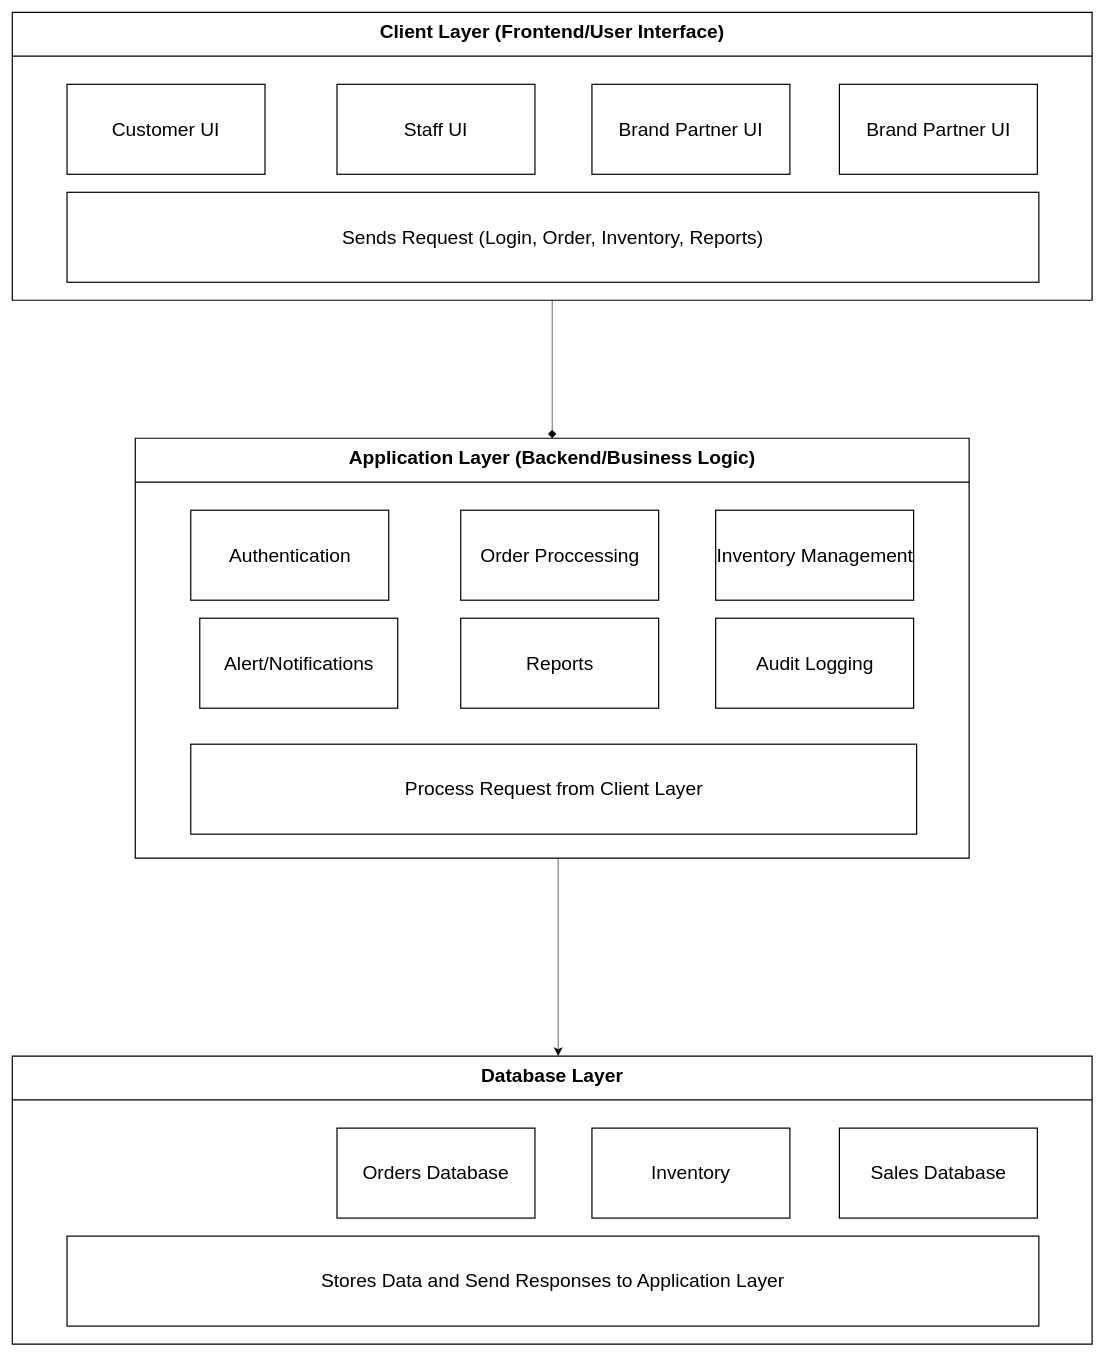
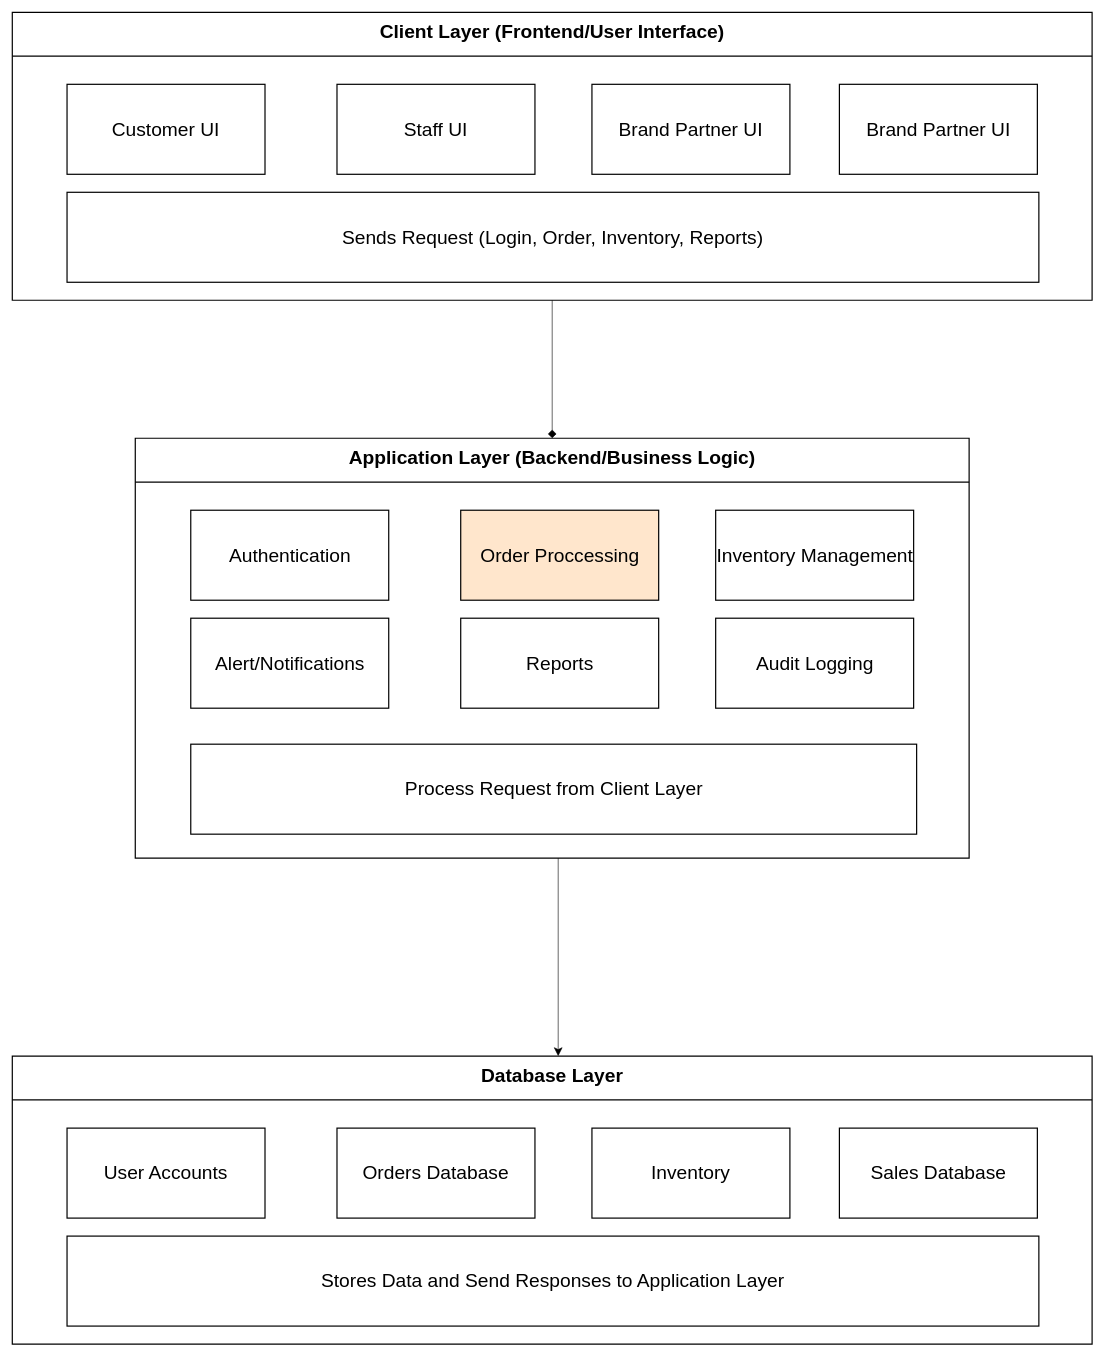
node "Order Proccessing": fillcolor #ffffff -> #ffe6cc
node "Alert/Notifications": moved (299, 663) -> (290, 663)
node "User Accounts": added
